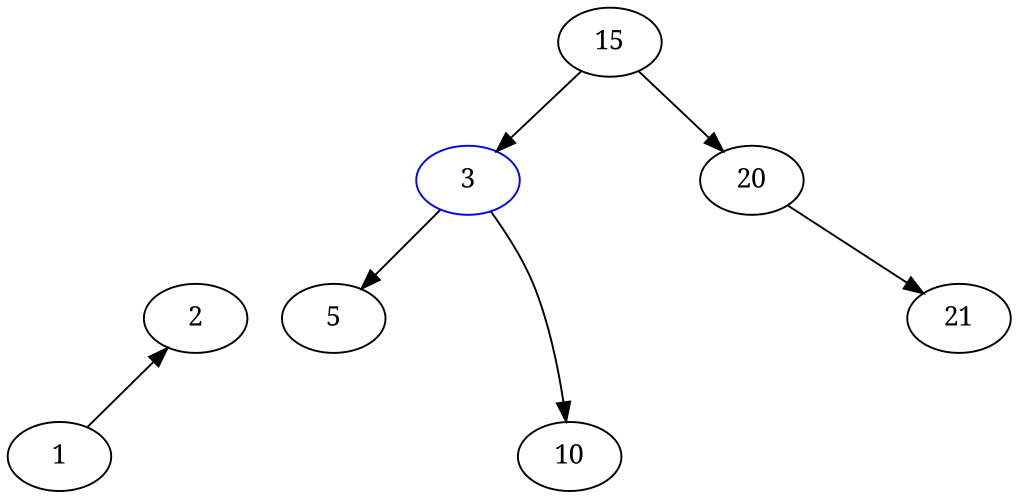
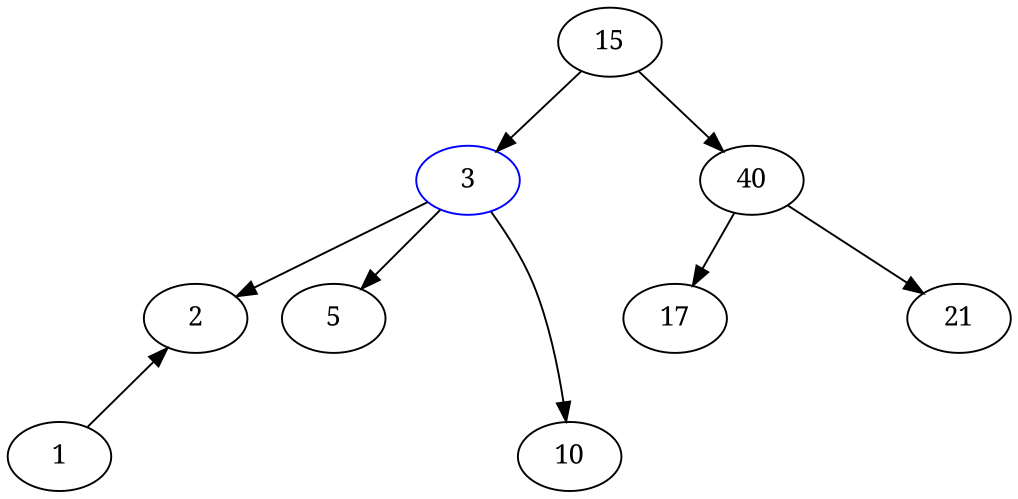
node "20": label "20" -> "40"
edge "3" -> "2": added
node "17": added
